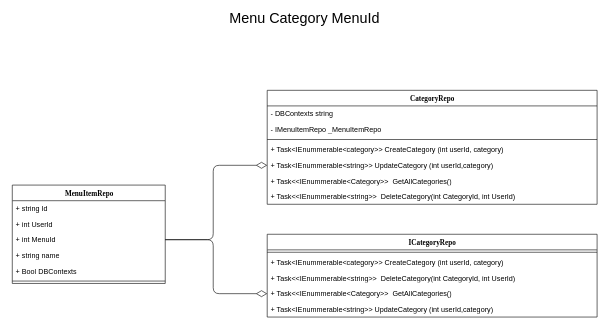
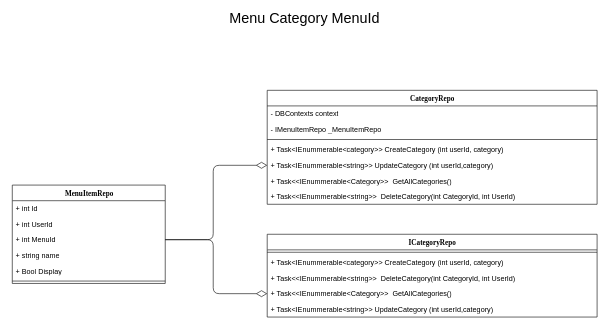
node "- DBContexts string": label "- DBContexts string" -> "- DBContexts context"
node "+ string Id": label "+ string Id" -> "+ int Id"
node "+ Bool DBContexts": label "+ Bool DBContexts" -> "+ Bool Display"
